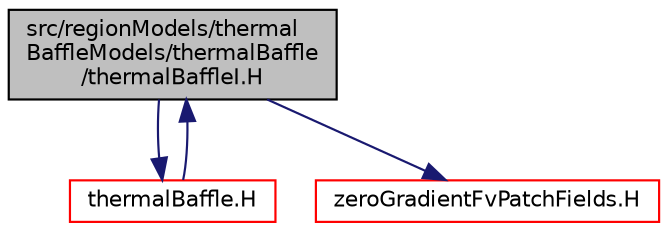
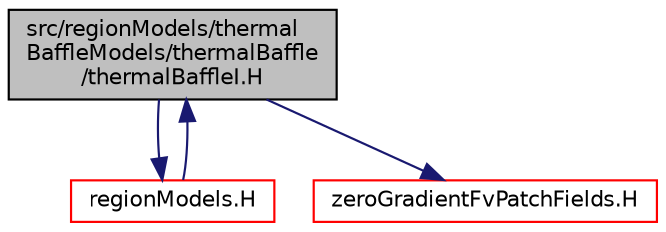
node "thermalBaffle.H": label "thermalBaffle.H" -> "regionModels.H"
